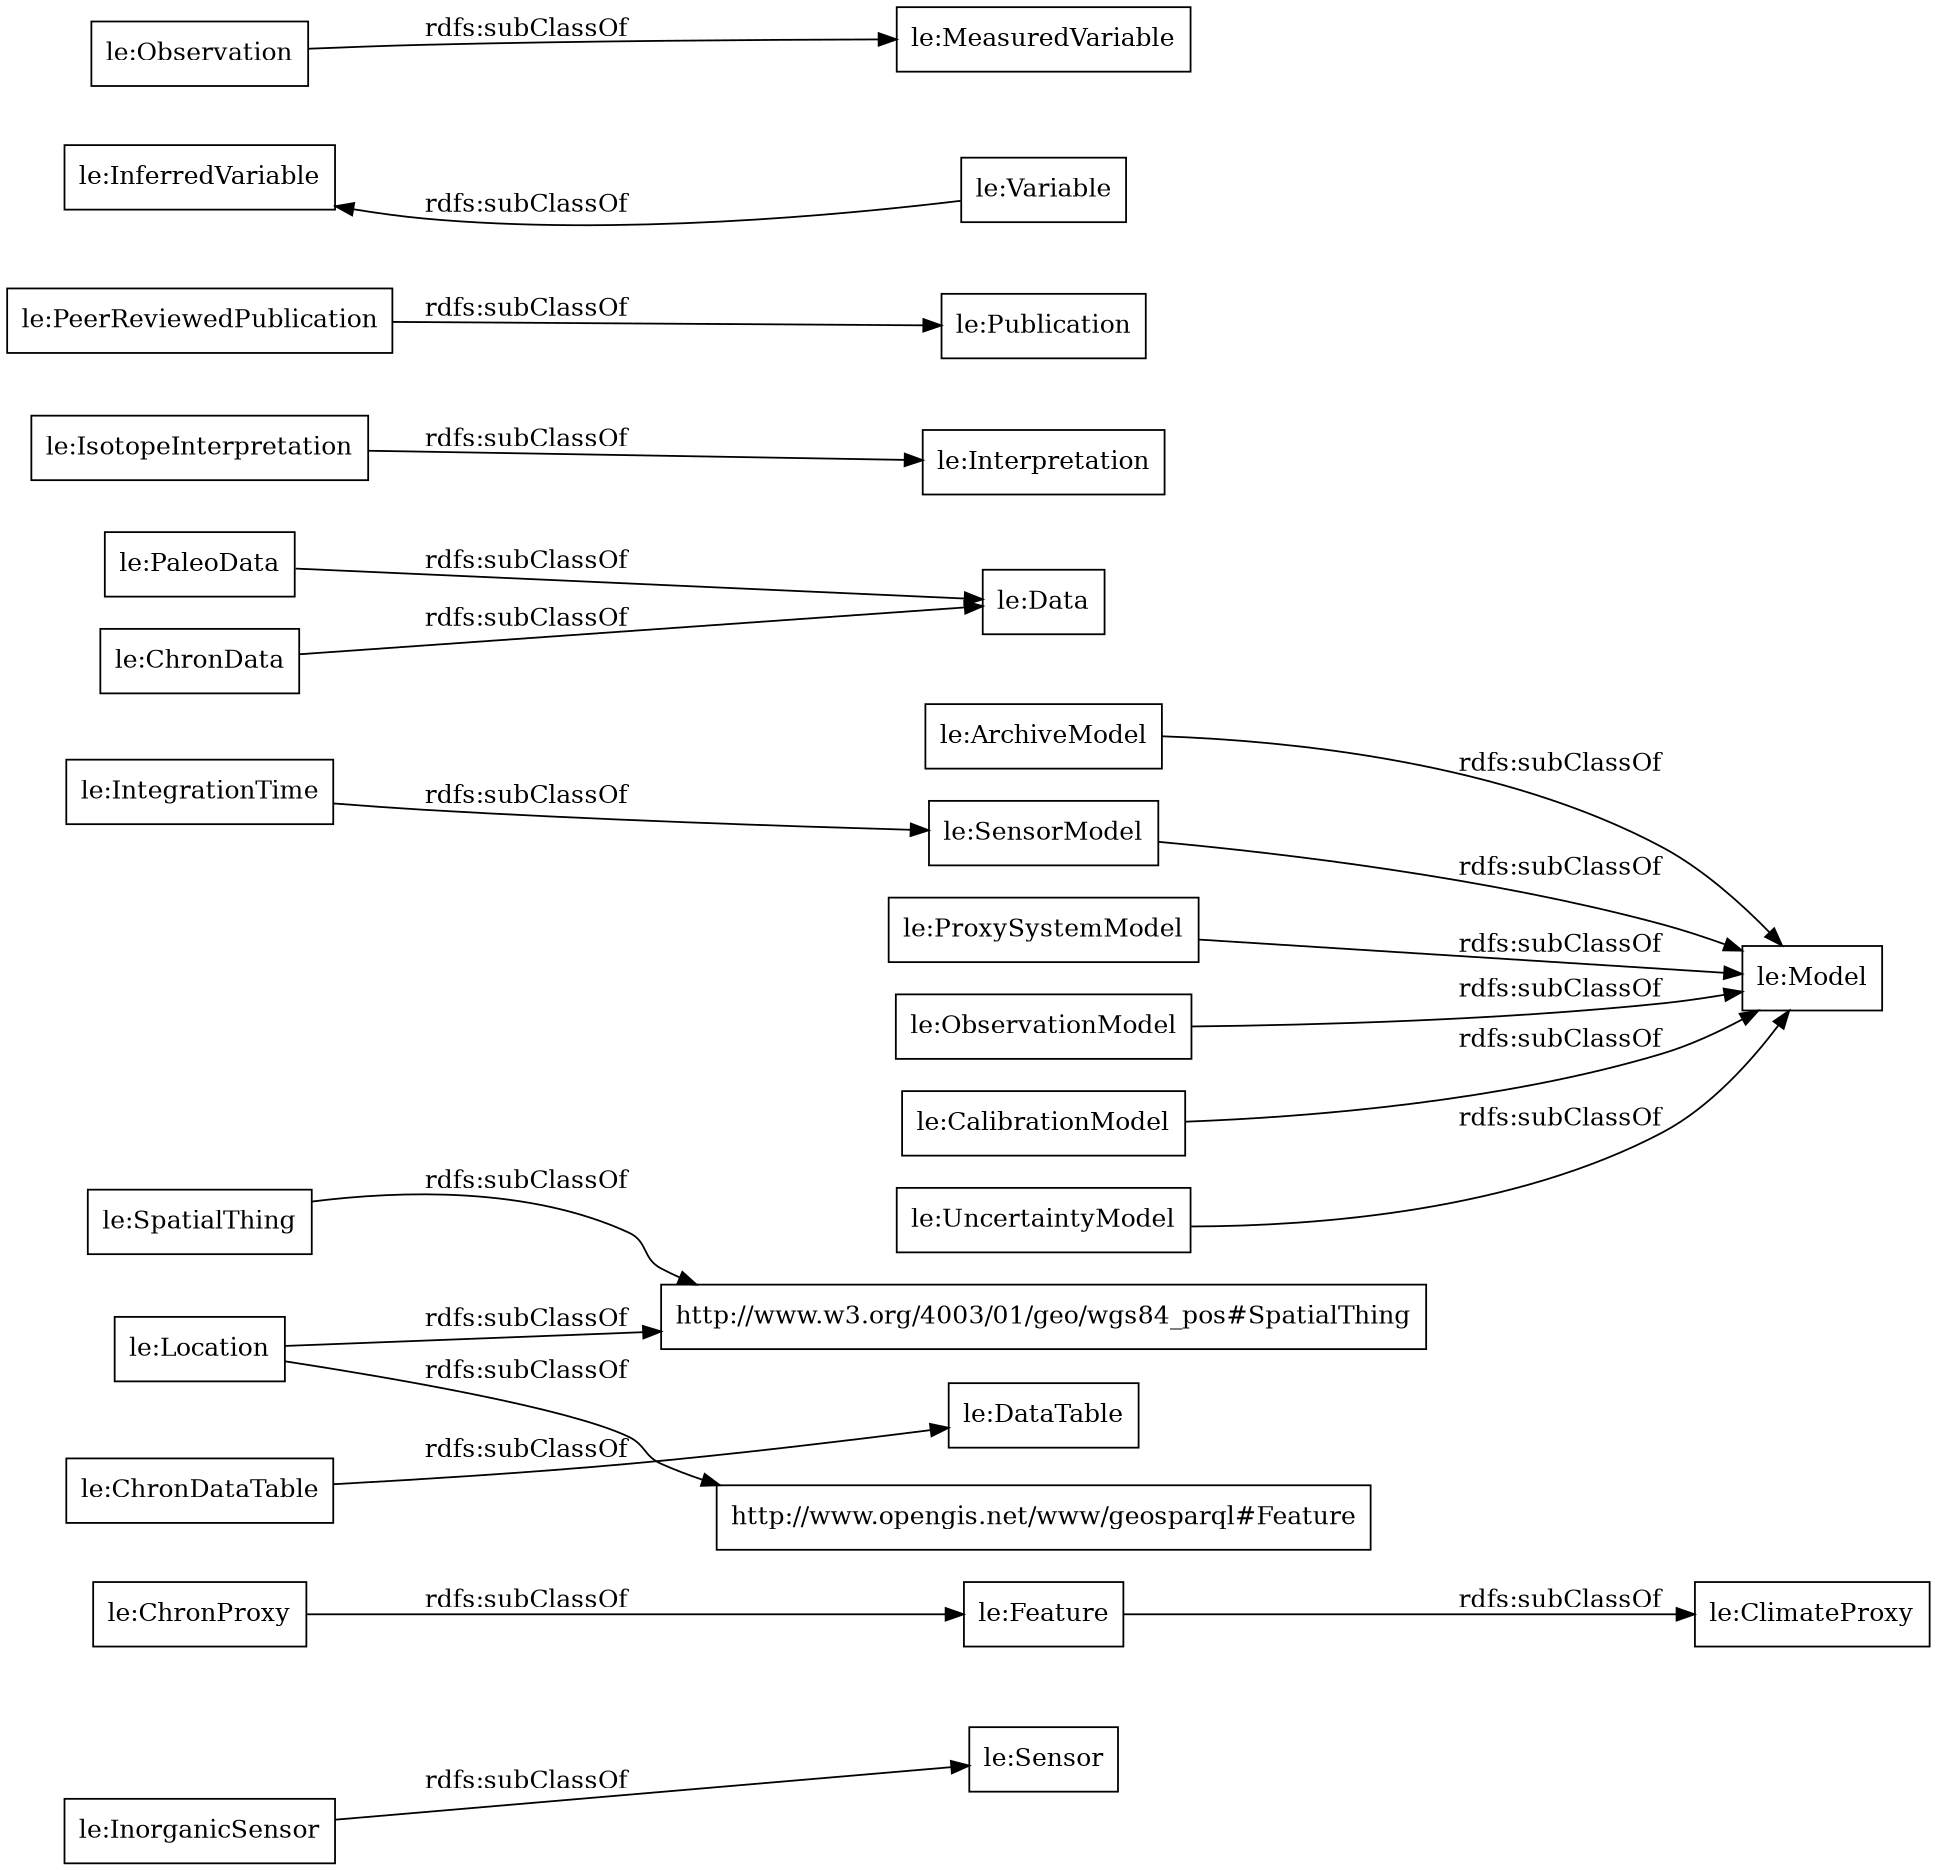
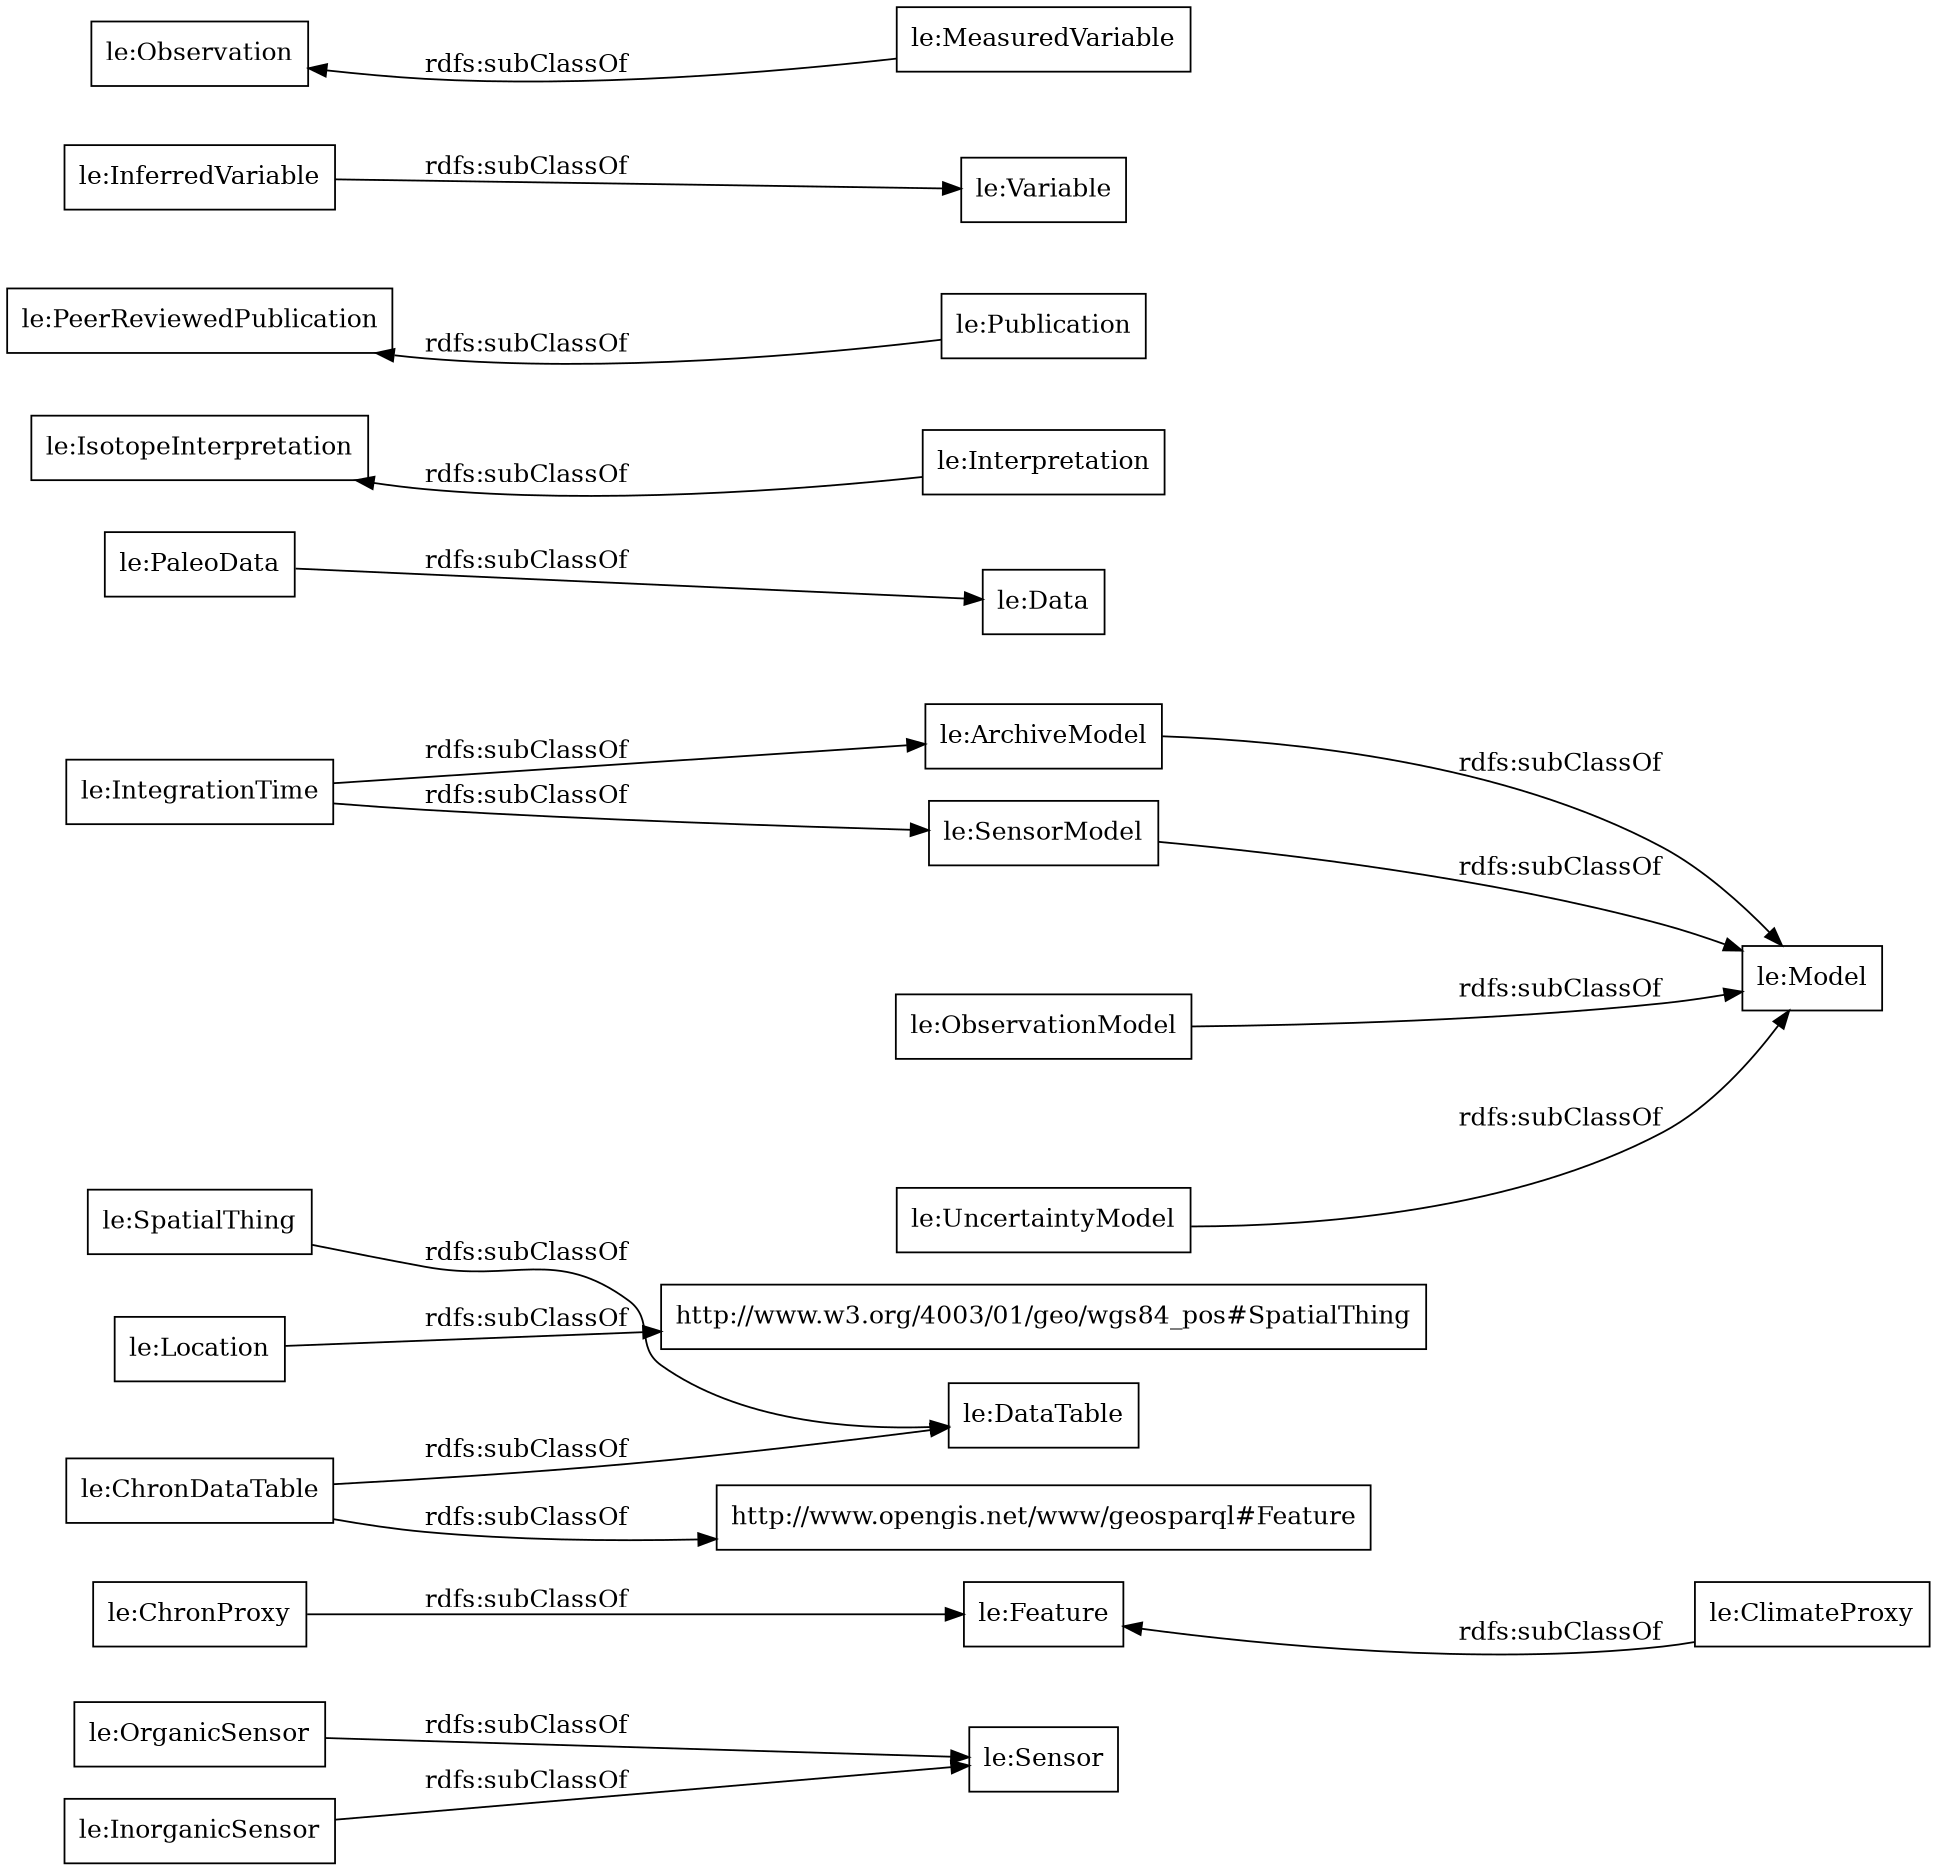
edge "le:Observation" -> "le:MeasuredVariable": reversed
edge "le:Variable" -> "le:InferredVariable": reversed
edge "le:PeerReviewedPublication" -> "le:Publication": reversed
edge "le:IsotopeInterpretation" -> "le:Interpretation": reversed
node "le:ChronData": removed
edge "le:IntegrationTime" -> "le:ArchiveModel": added, label "rdfs:subClassOf"
node "le:ProxySystemModel": removed
node "le:CalibrationModel": removed
edge "le:SpatialThing" -> "http://www.w3.org/4003/01/geo/wgs84_pos#SpatialThing": now "le:SpatialThing" -> "le:DataTable"
edge "le:Location" -> "http://www.opengis.net/www/geosparql#Feature": now "le:ChronDataTable" -> "http://www.opengis.net/www/geosparql#Feature"
edge "le:Feature" -> "le:ClimateProxy": reversed
node "le:OrganicSensor": added
